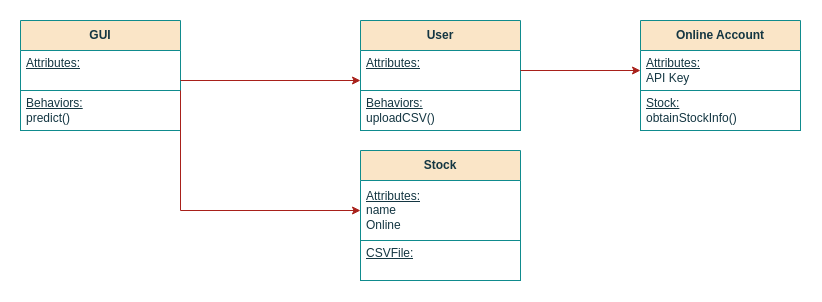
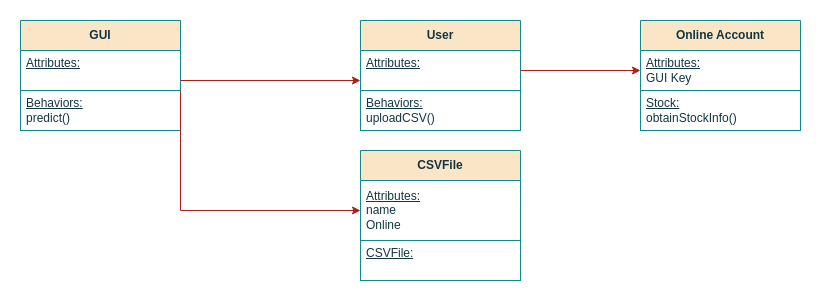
node "Attributes: API Key": label "Attributes: API Key" -> "Attributes: GUI Key"
node "Stock": label "Stock" -> "CSVFile"
